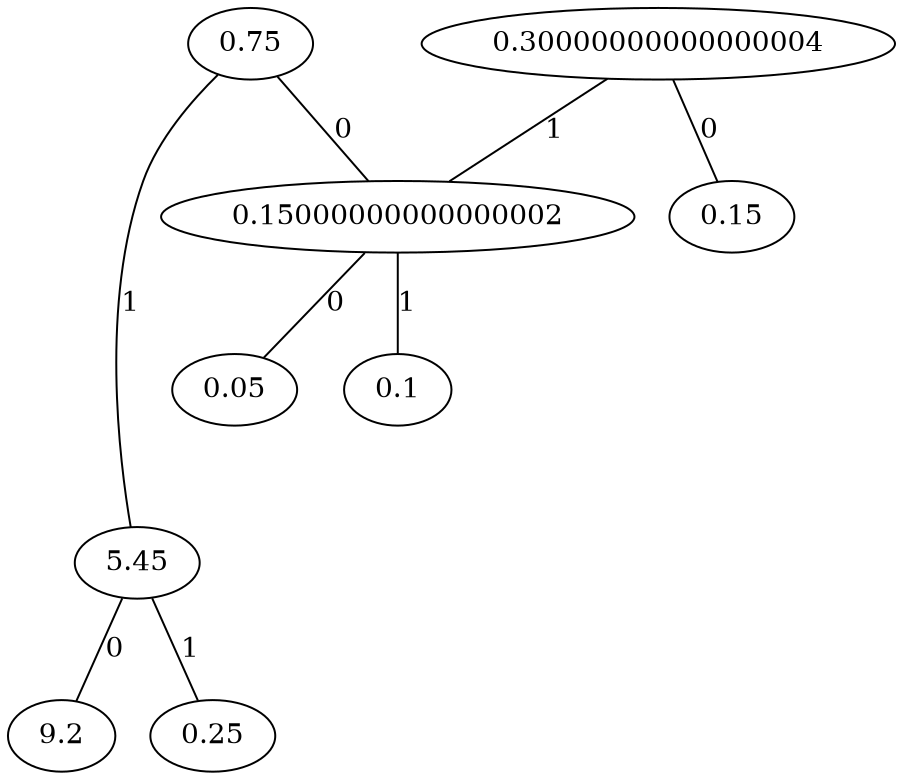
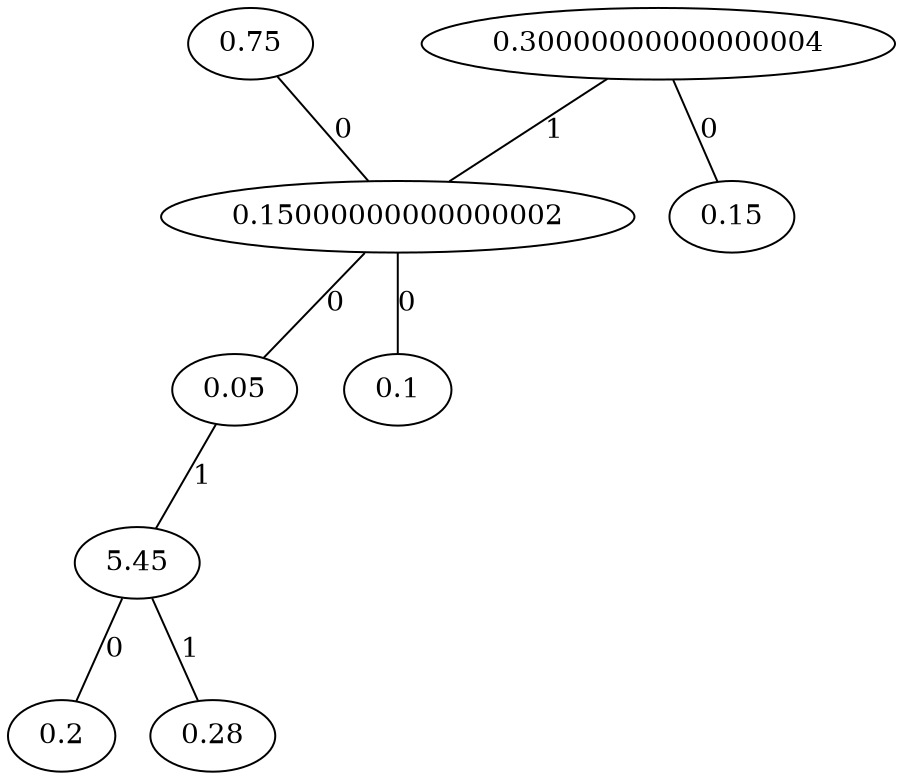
edge "0.75" -- "5.45": now "0.05" -- "5.45"
edge "0.15000000000000002" -- "0.1": label "1" -> "0"
node "9.2": label "9.2" -> "0.2"
node "0.25": label "0.25" -> "0.28"
